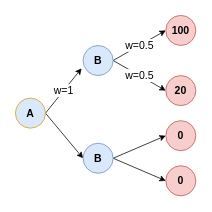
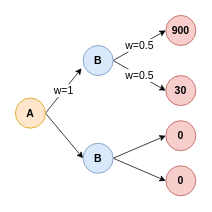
node "100": label "100" -> "900"
node "20": label "20" -> "30"
node "A": fillcolor #dae8fc -> #ffe6cc
